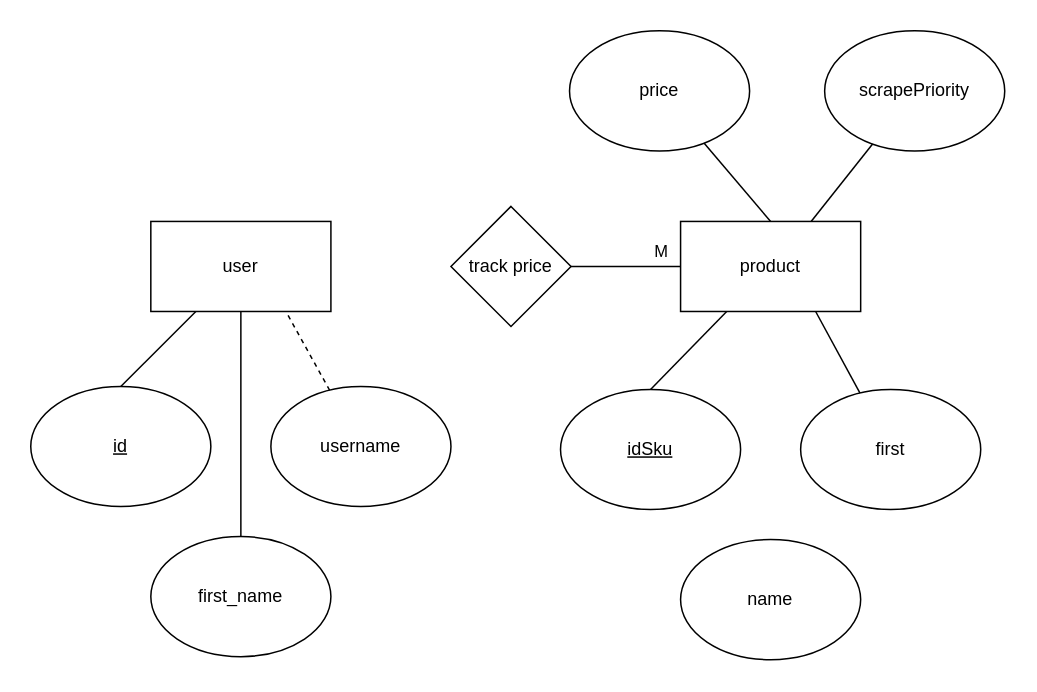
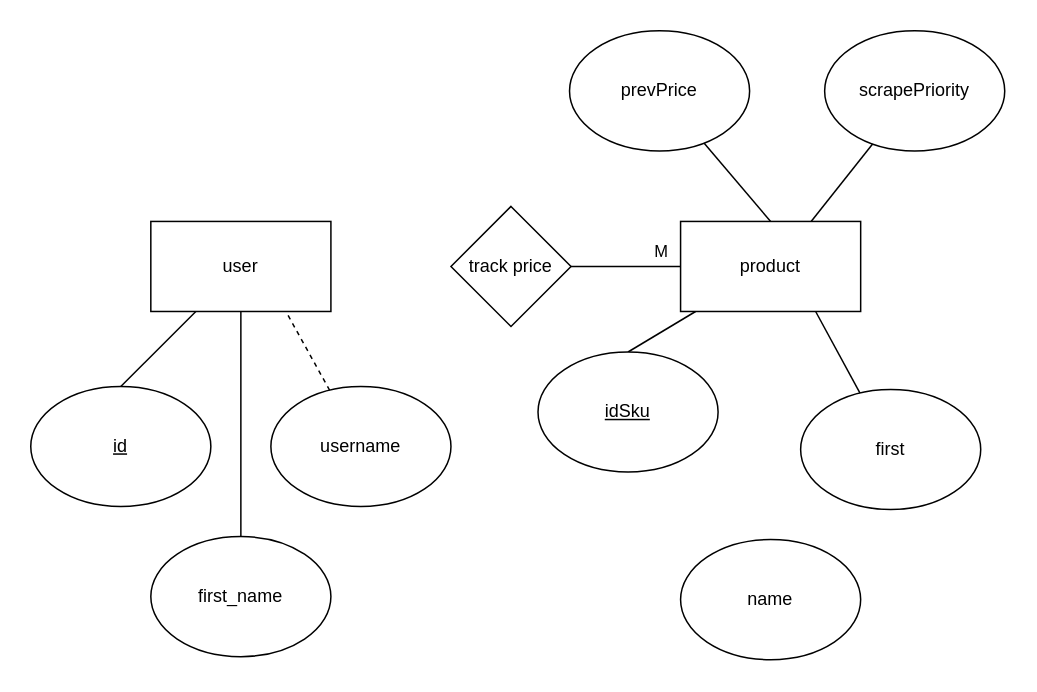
node "price": label "price" -> "prevPrice"
node "idSku": moved (650, 449) -> (628, 412)
